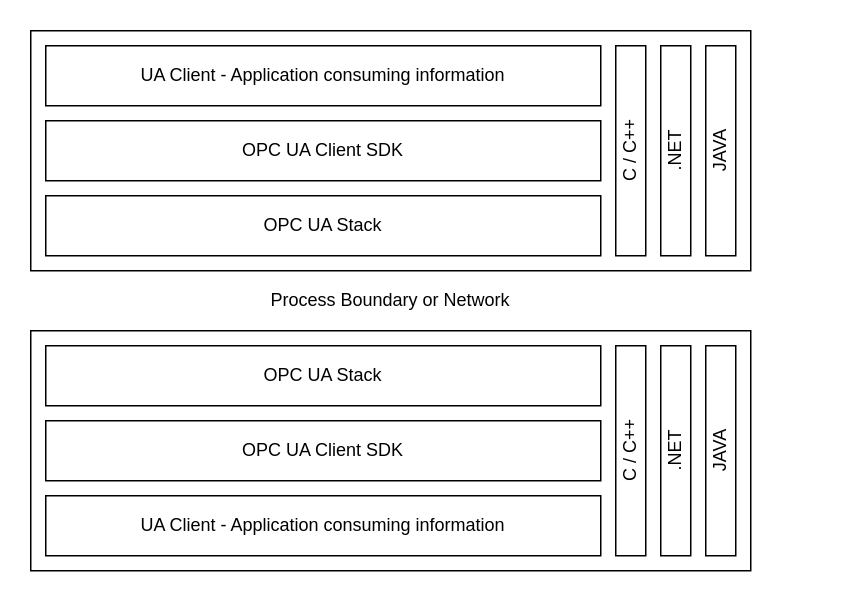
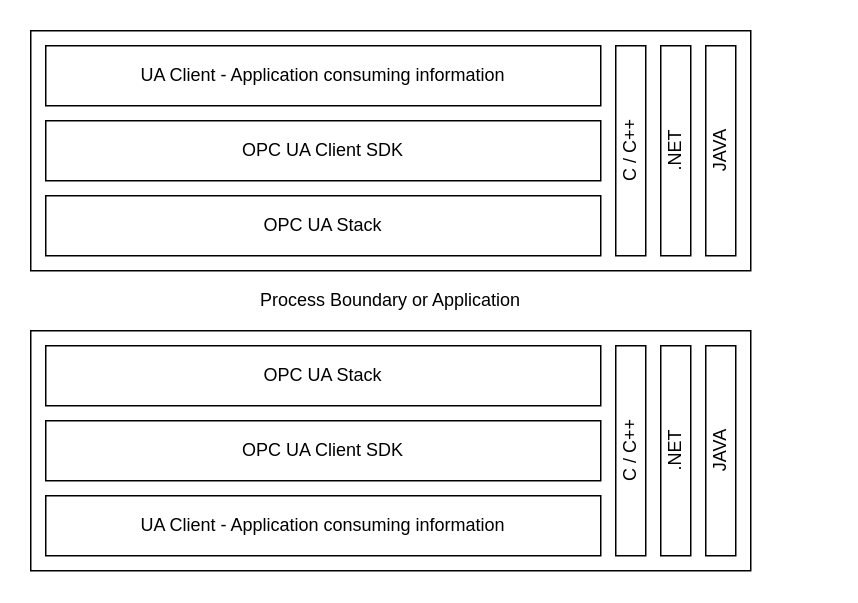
node "Process Boundary or Network": label "Process Boundary or Network" -> "Process Boundary or Application"
